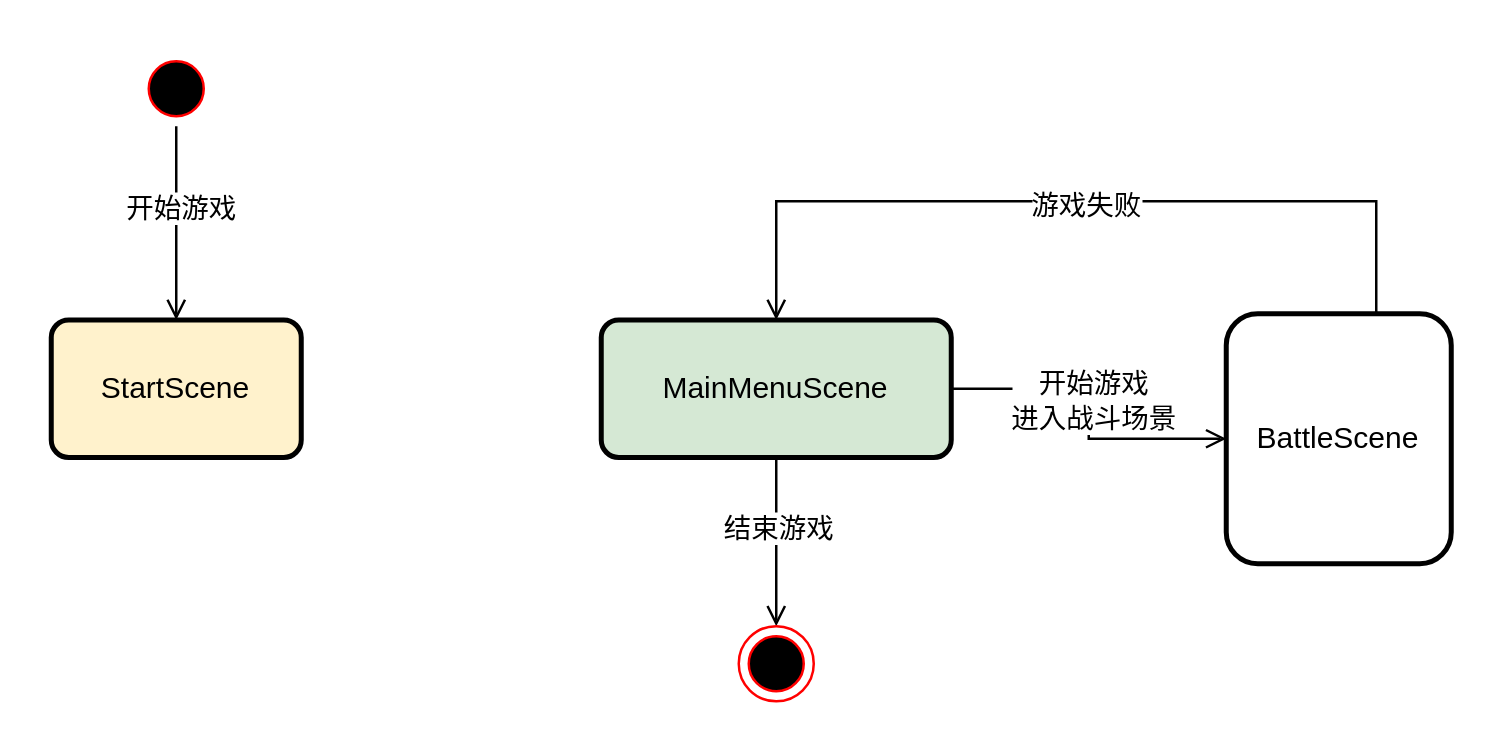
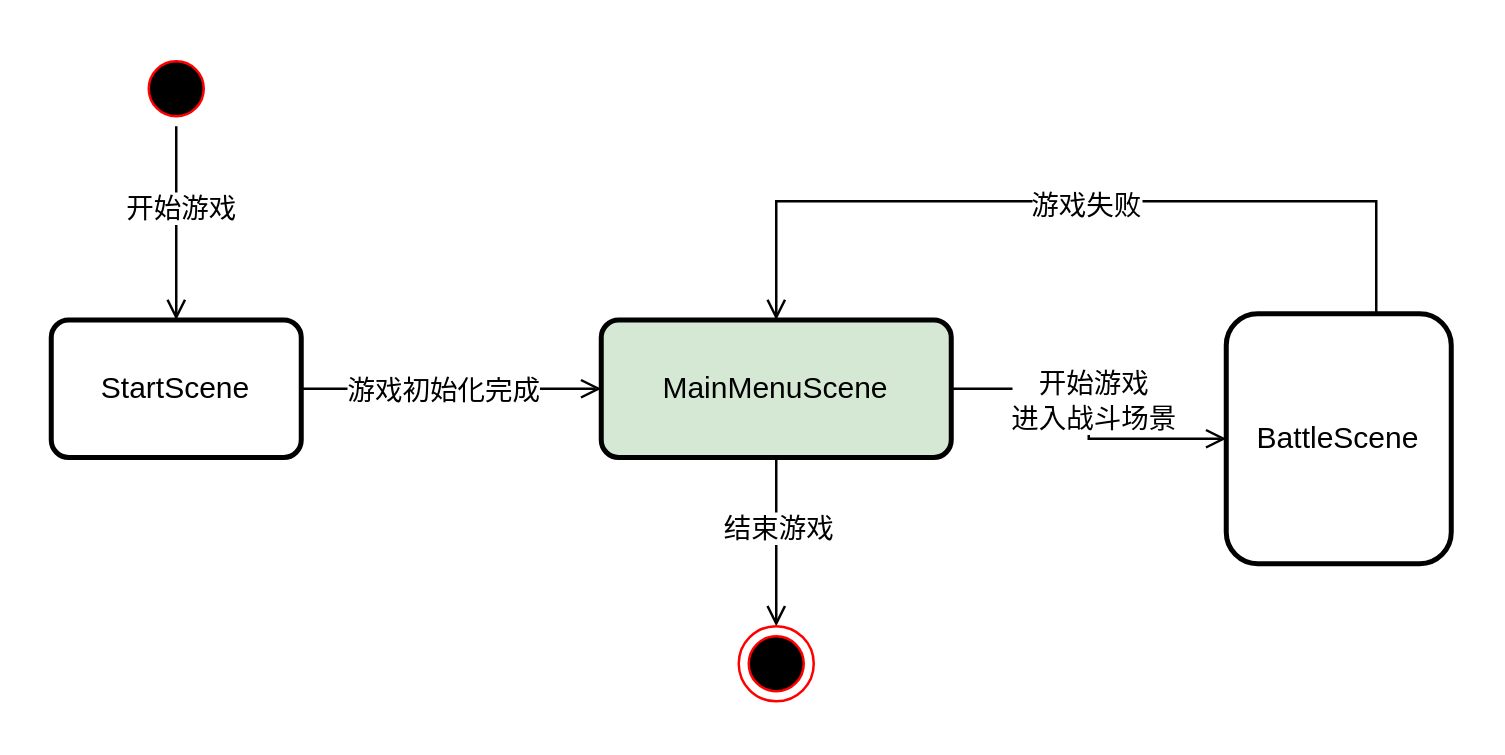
node "StartScene": fillcolor #fff2cc -> #ffffff
edge "StartScene" -> "MainMenuScene": added, label "游戏初始化完成"
